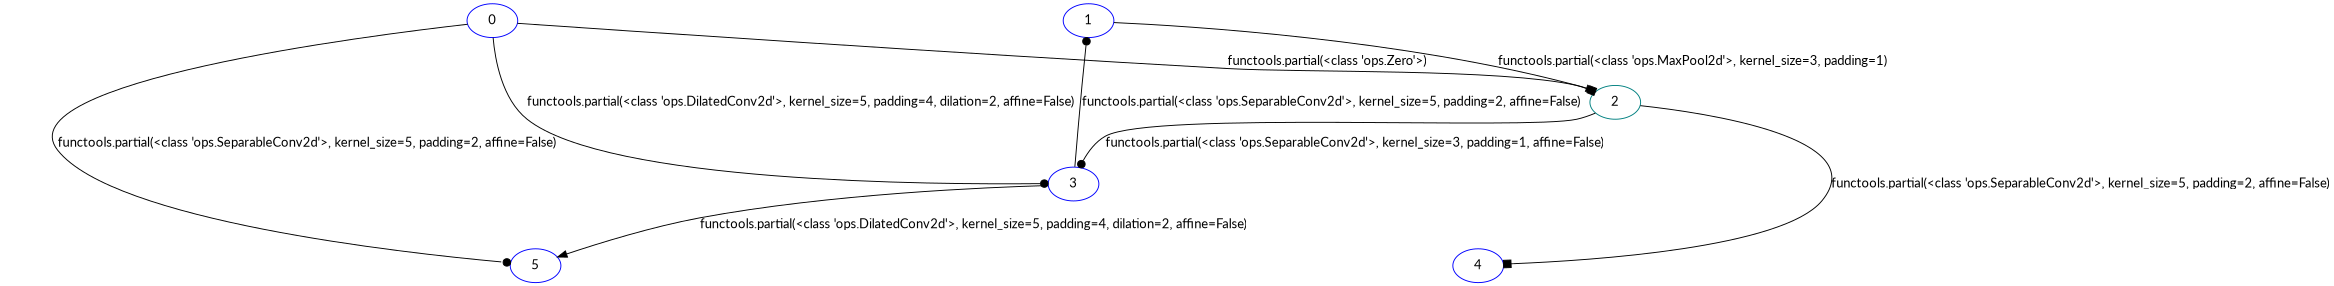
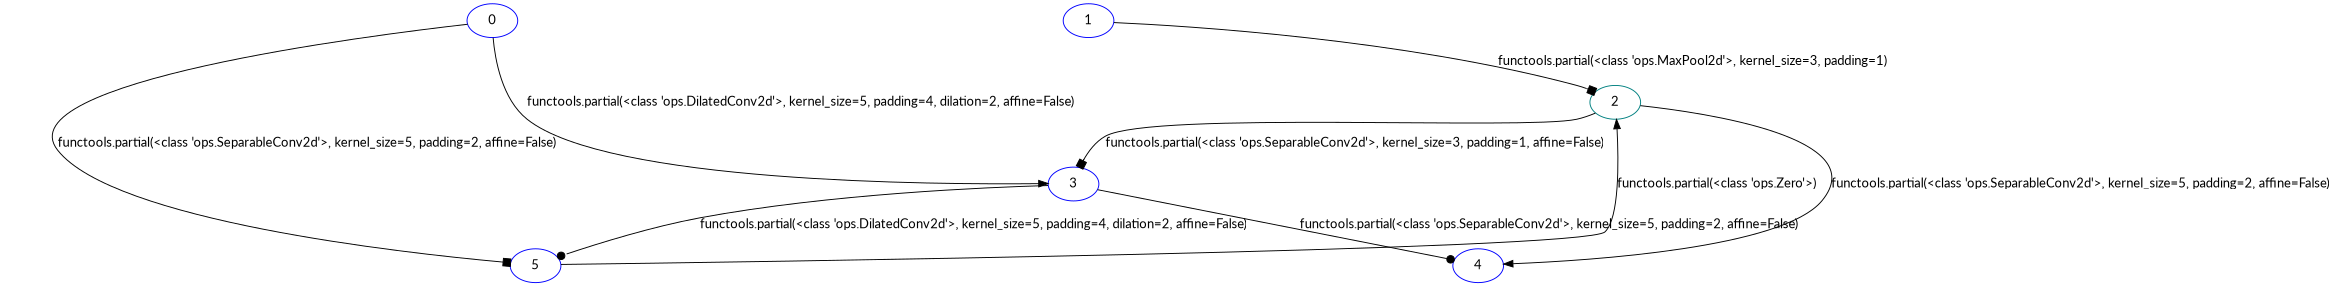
edge "0" -> "2": now "5" -> "2"
edge "3" -> "1": now "3" -> "4"
edge "2" -> "3": arrowhead dot -> box
edge "0" -> "5": arrowhead dot -> box
edge "0" -> "3": arrowhead dot -> normal
edge "3" -> "5": arrowhead normal -> dot
edge "2" -> "4": arrowhead box -> normal
